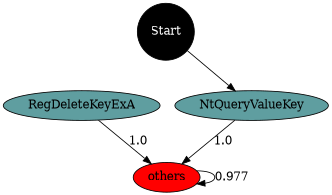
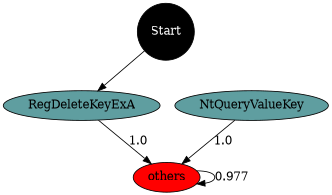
edge "Start" -> "NtQueryValueKey": now "Start" -> "RegDeleteKeyExA"
